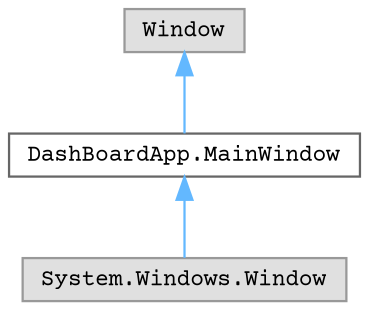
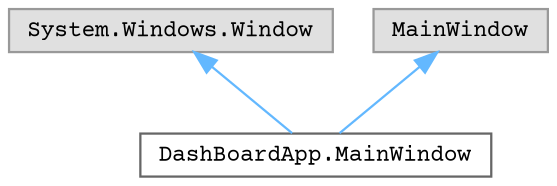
node "Window": label "Window" -> "MainWindow"
edge "System.Windows.Window" -> "DashBoardApp.MainWindow": reversed
